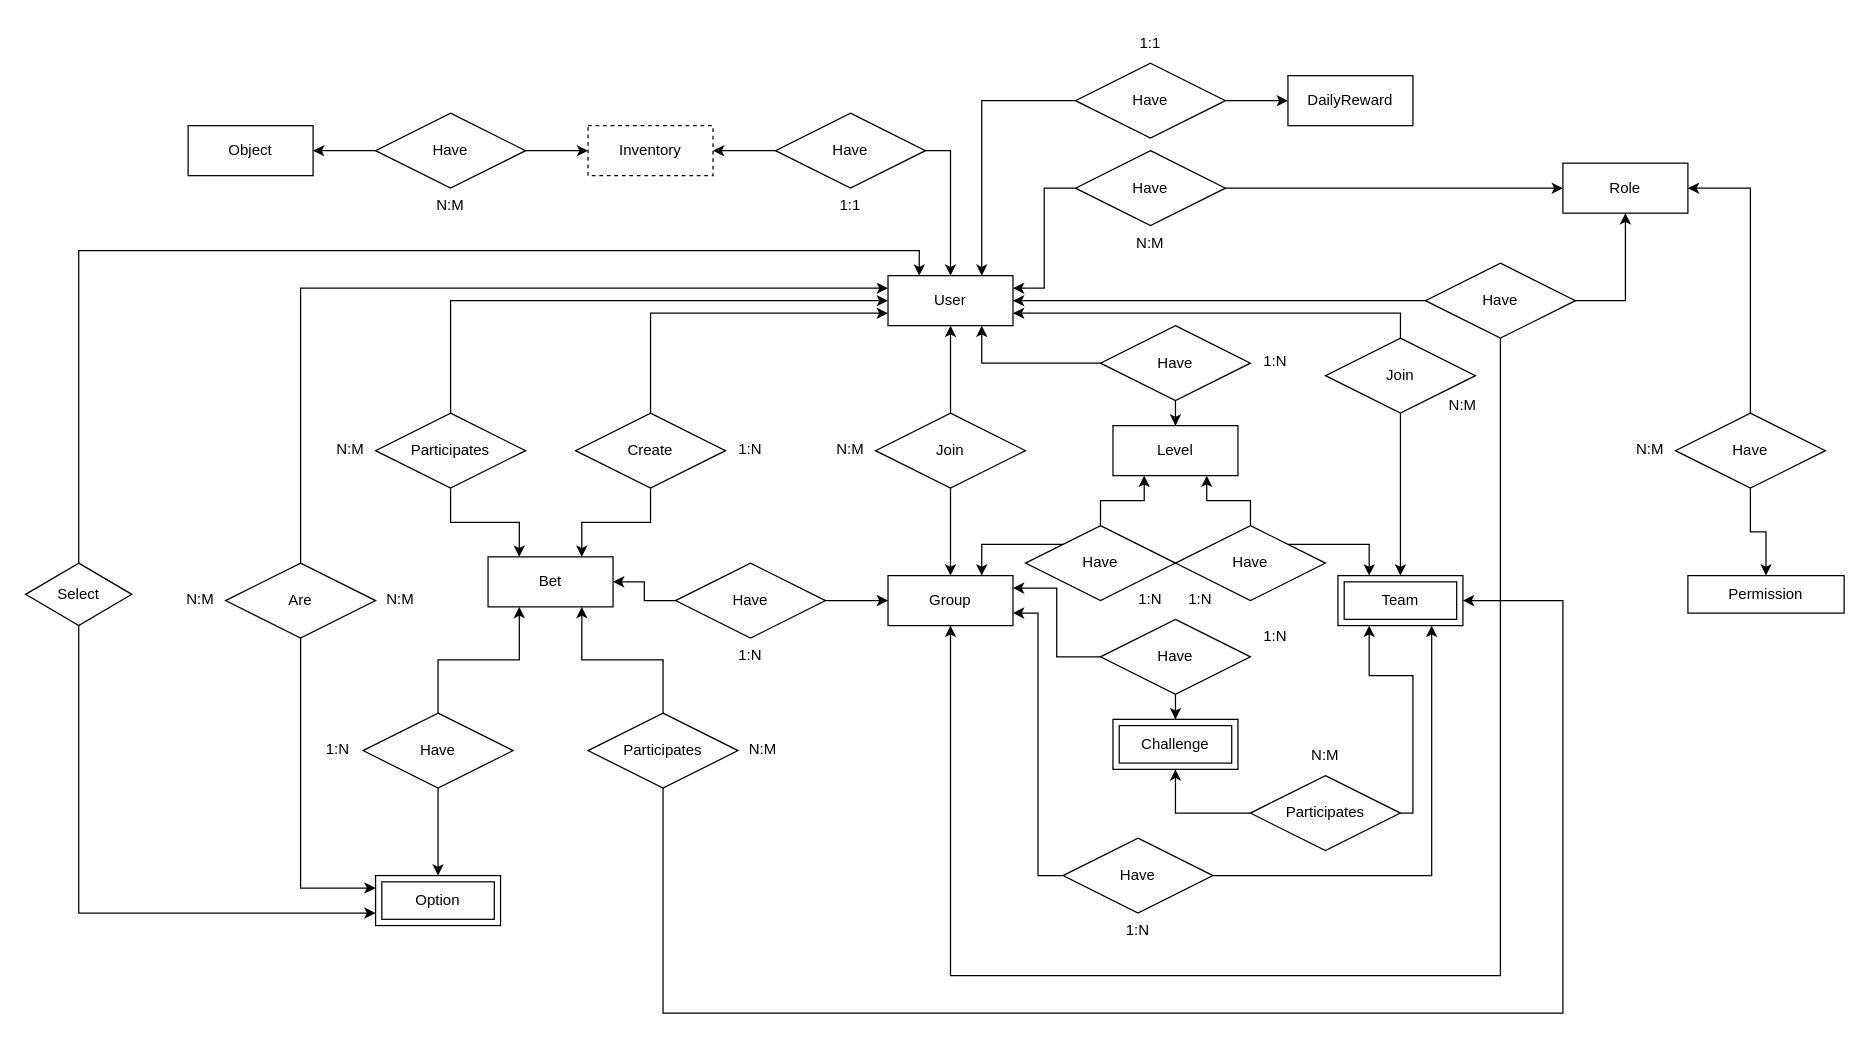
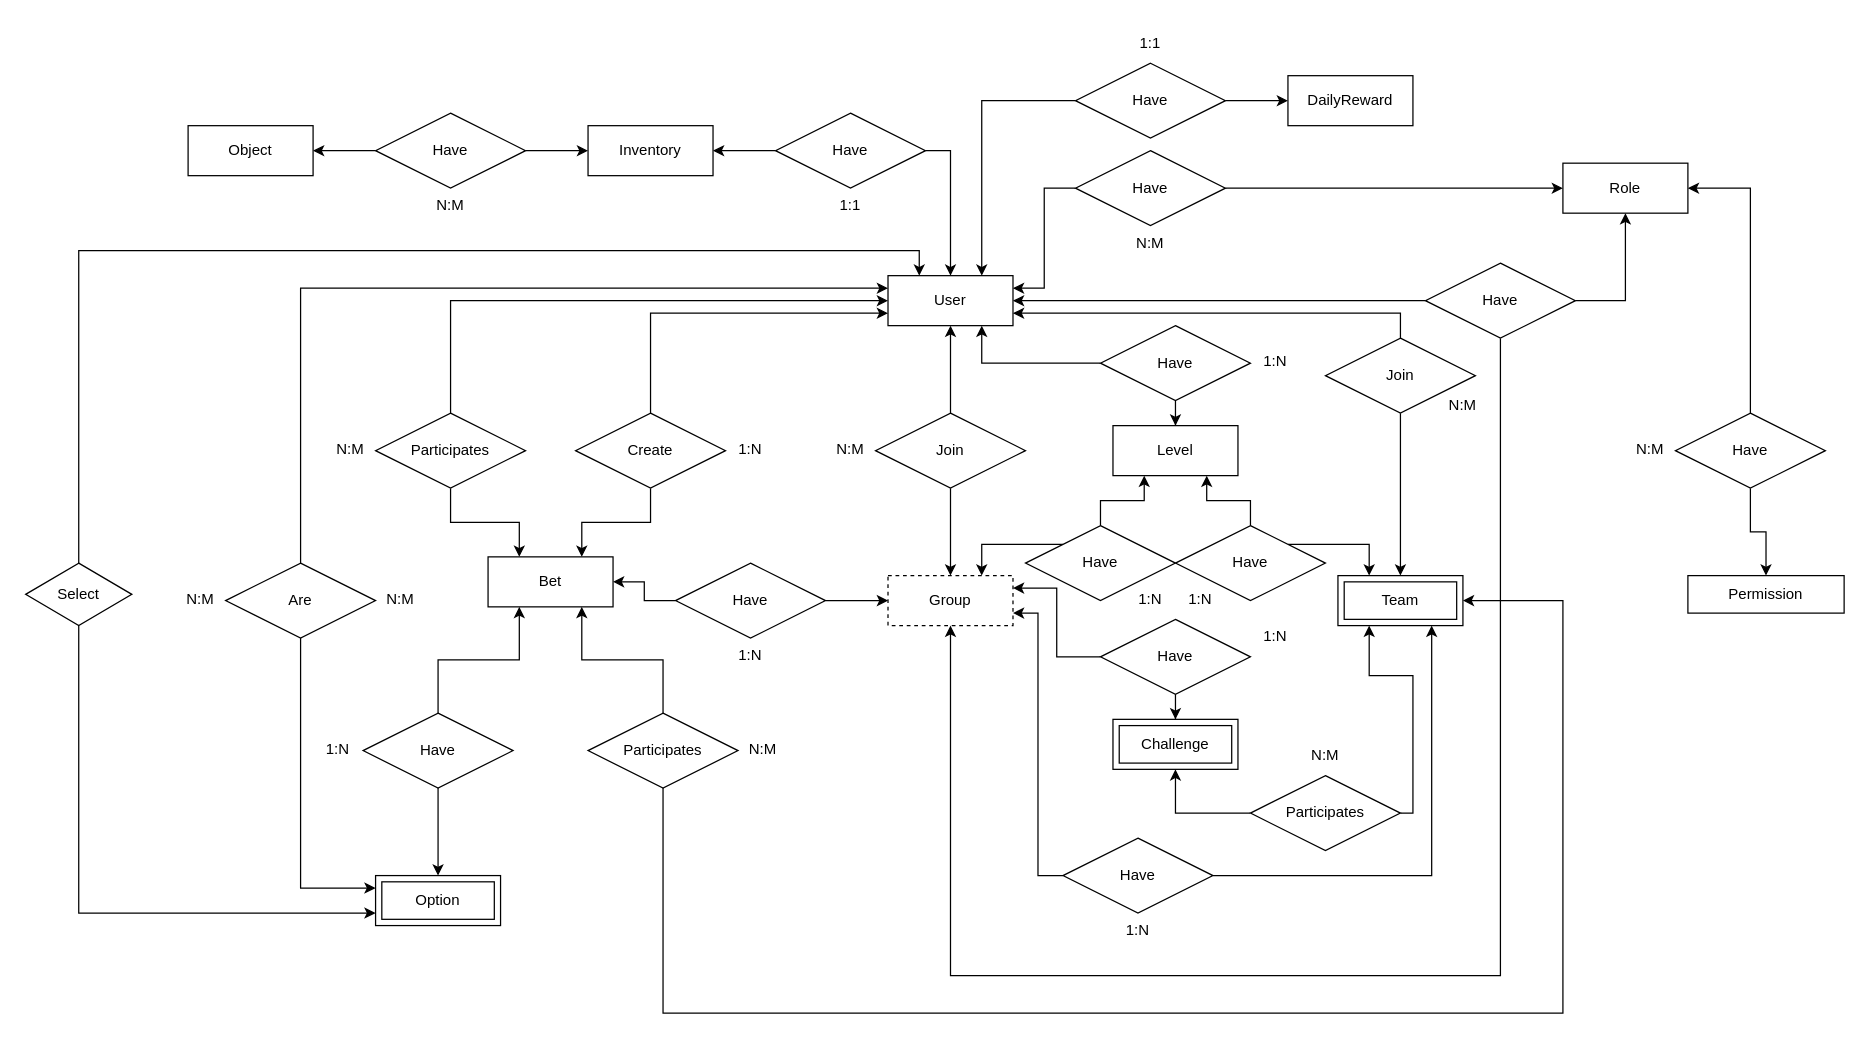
node "Inventory": style dashed -> solid
node "Group": style solid -> dashed
